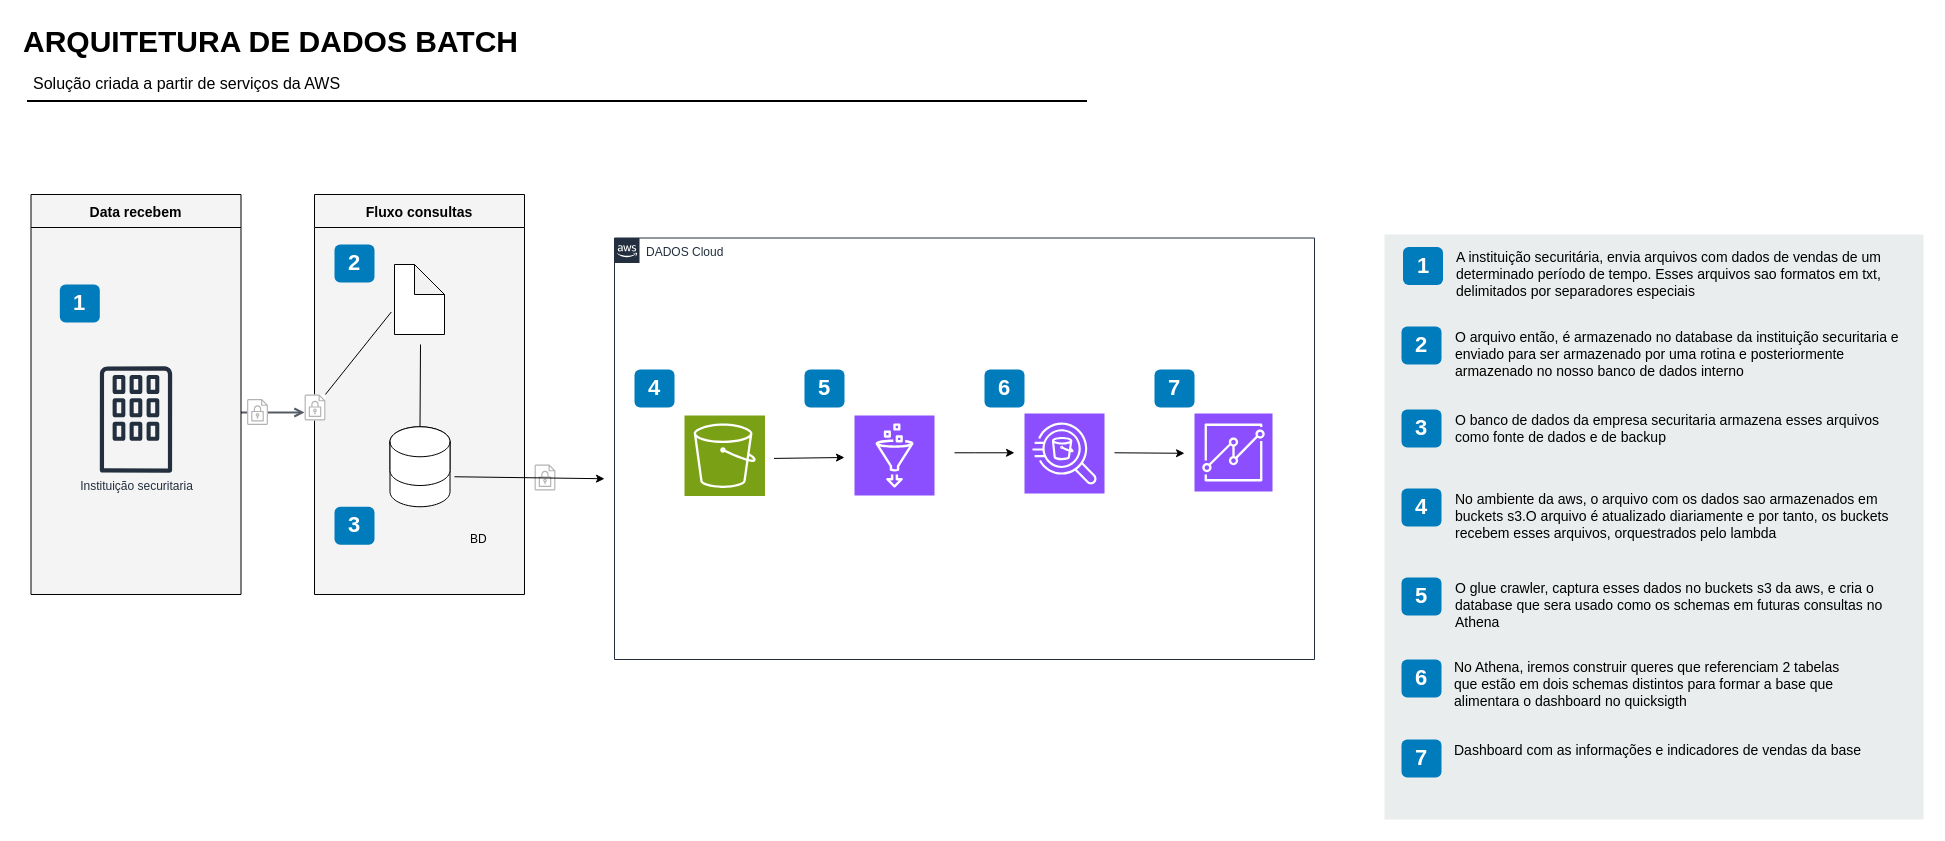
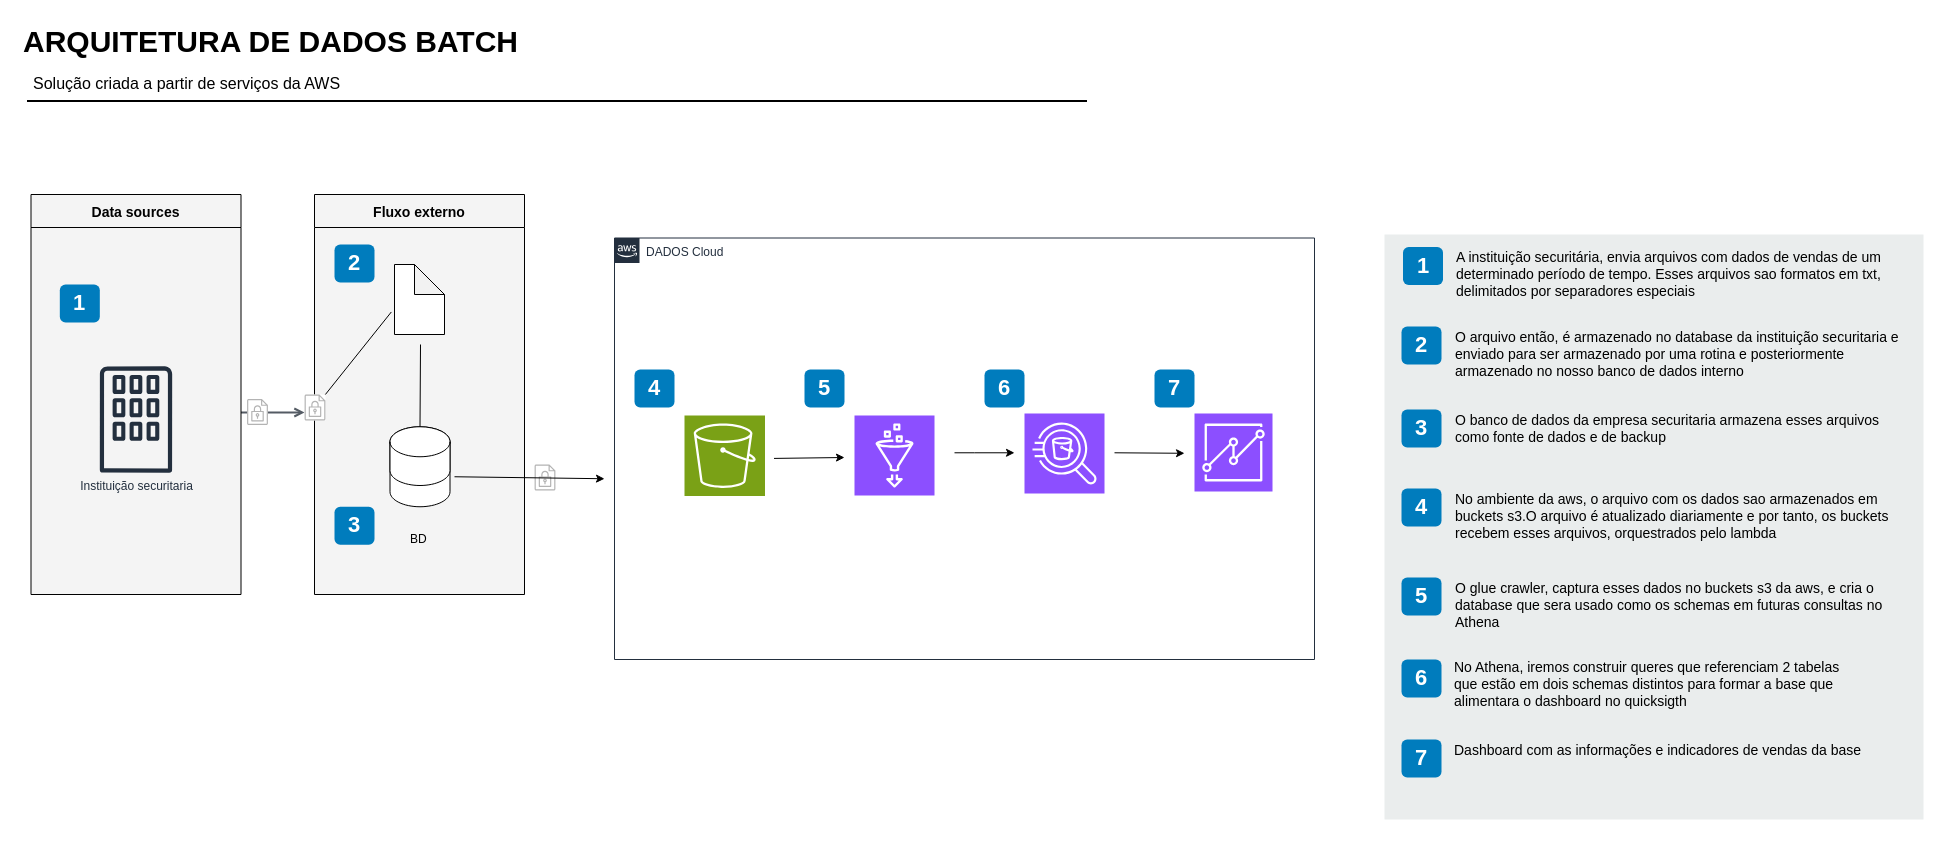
node "Data recebem": label "Data recebem" -> "Data sources"
node "Fluxo consultas": label "Fluxo consultas" -> "Fluxo externo"
node "BD": moved (480, 540) -> (420, 540)
